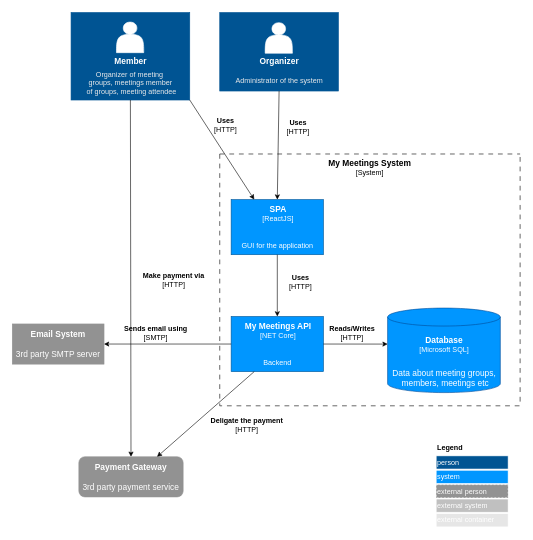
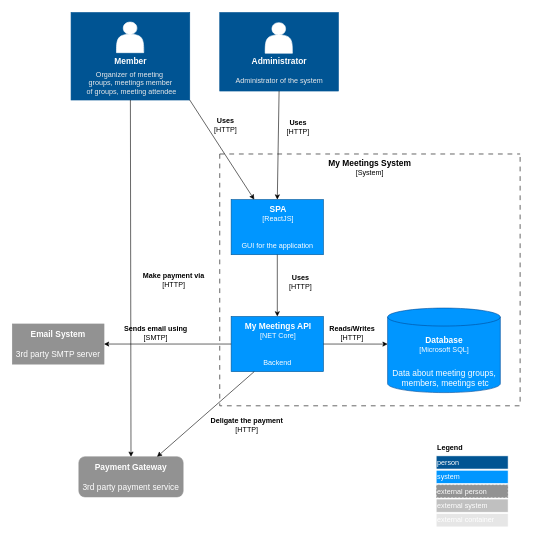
node "Organizer": label "Organizer" -> "Administrator"
